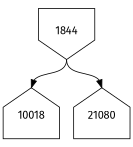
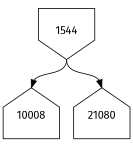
node "1844": label "1844" -> "1544"
node "10018": label "10018" -> "10008"
